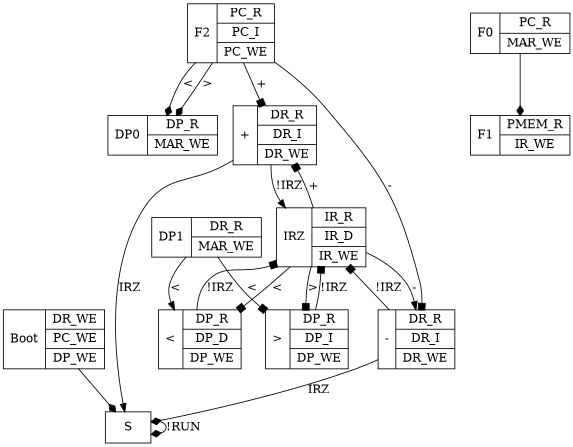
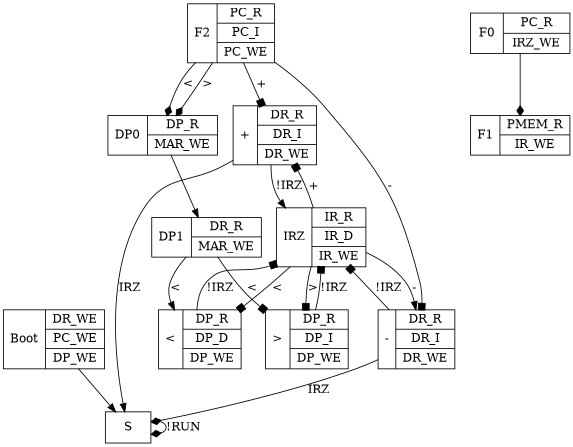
node "F0": text "MAR_WE" -> "IRZ_WE"
edge "DP0" -> "DP1": added
edge "Boot" -> "S": arrowhead diamond -> normal
